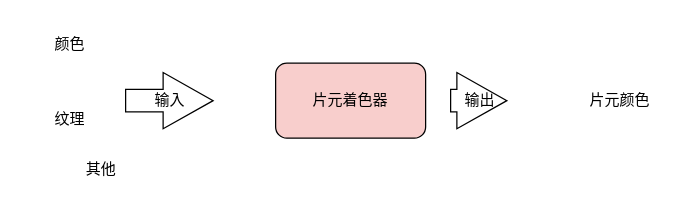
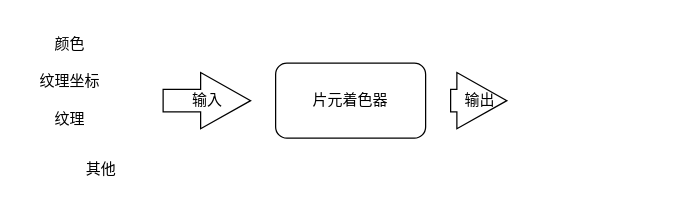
node "纹理坐标": added
node "输入": moved (169, 101) -> (207, 101)
node "片元着色器": fillcolor #f8cecc -> #ffffff
node "片元颜色": removed
